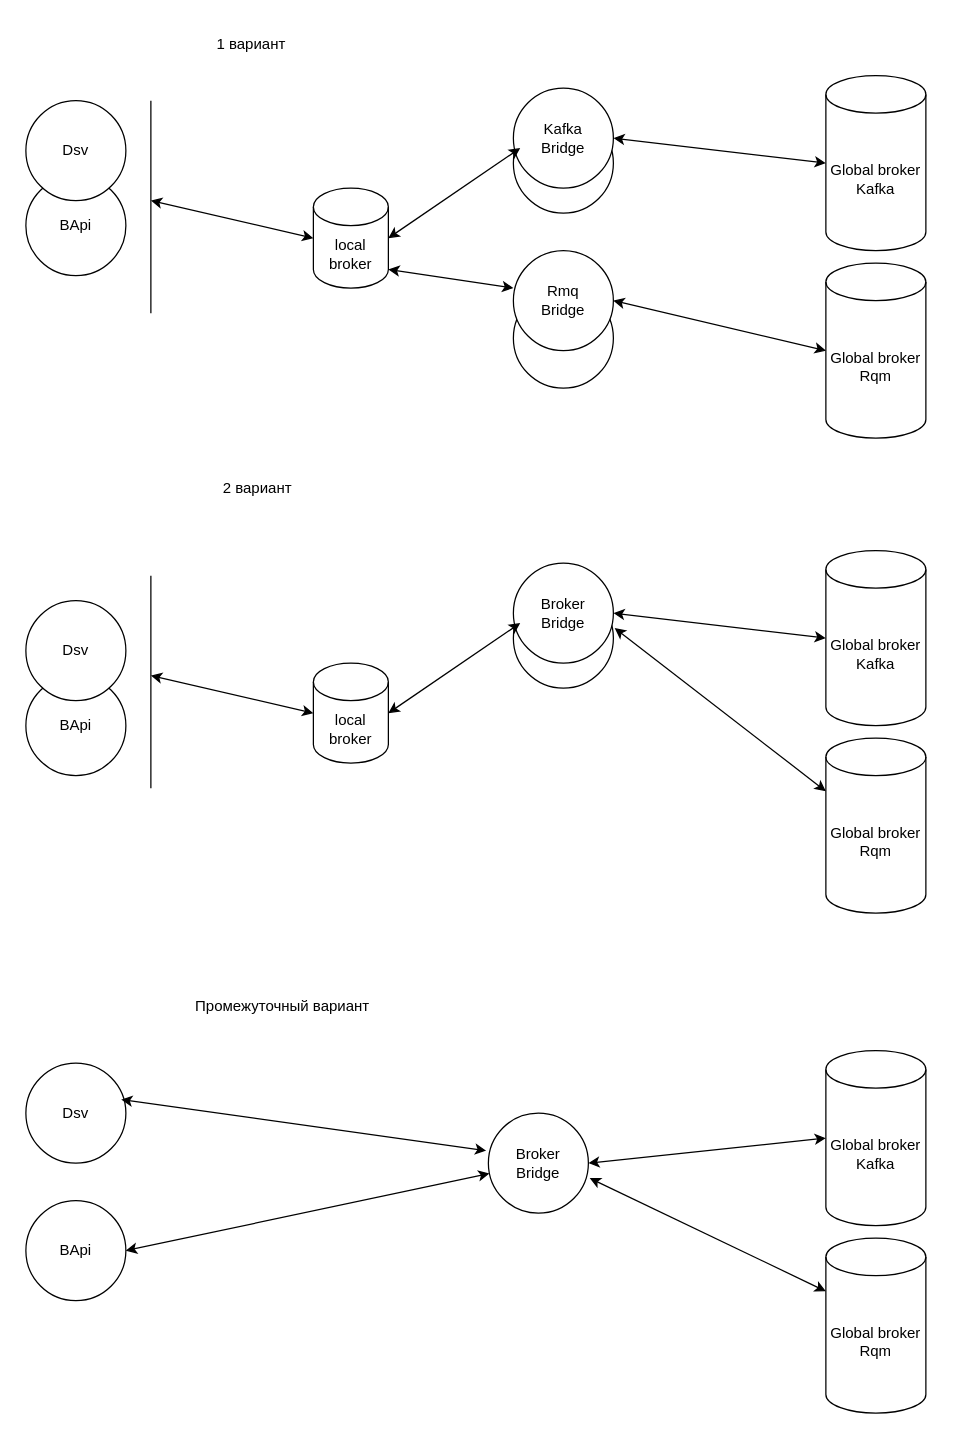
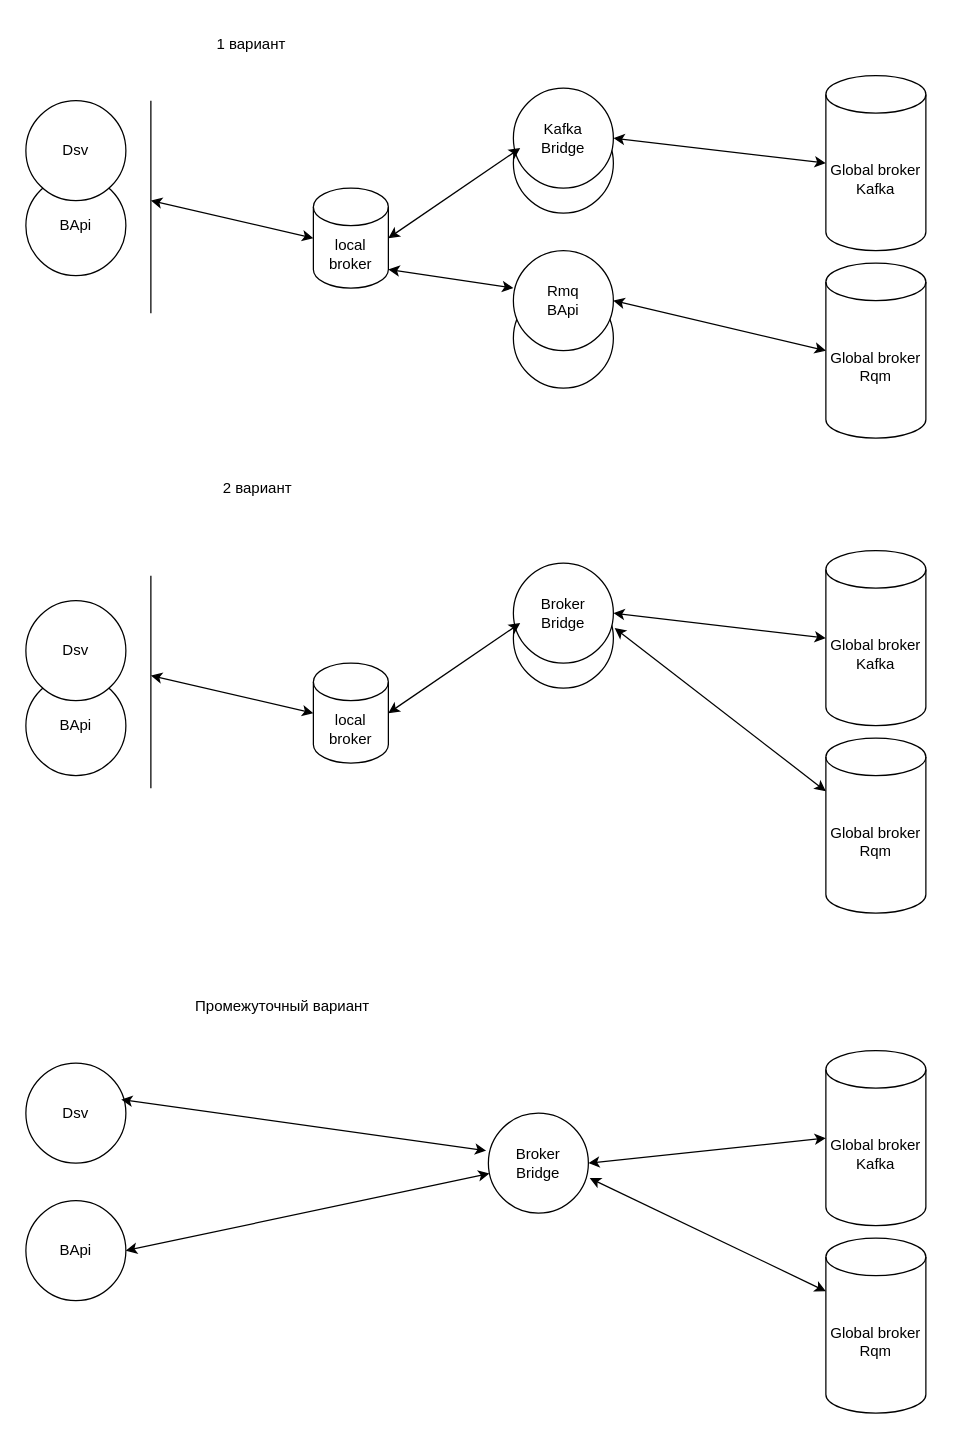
node "Rmq Bridge": label "Rmq Bridge" -> "Rmq BApi"
